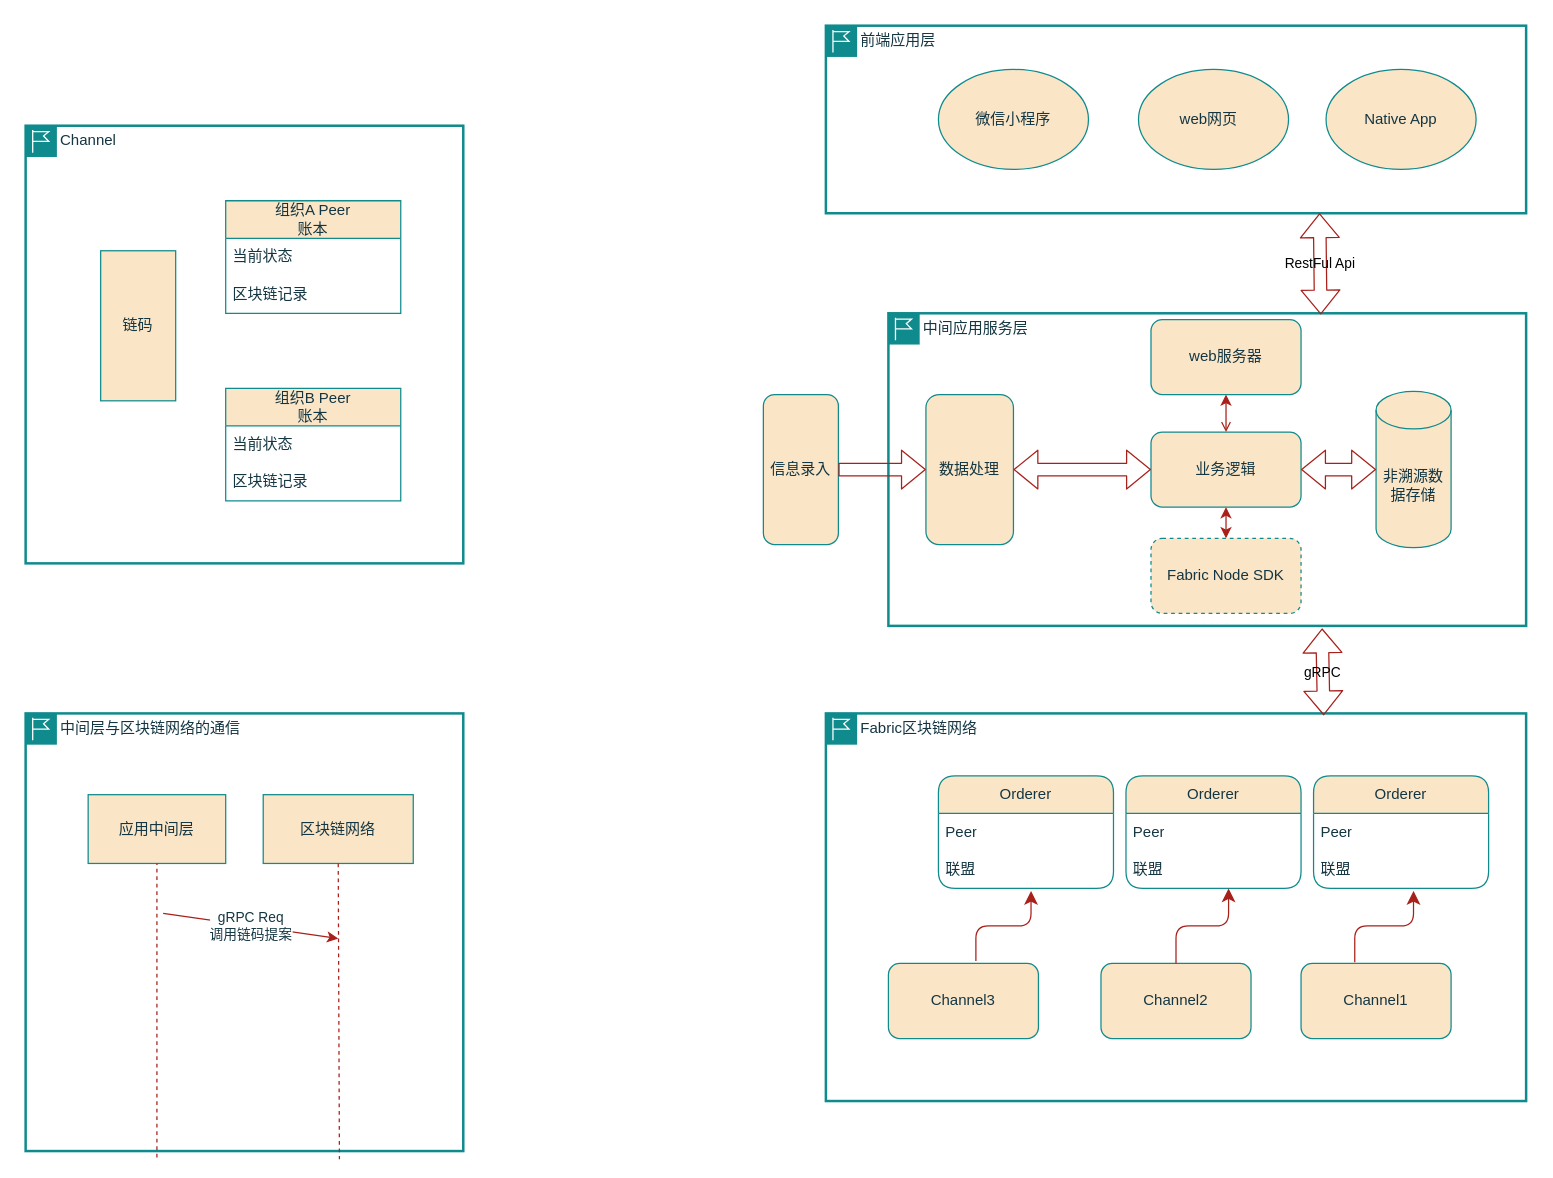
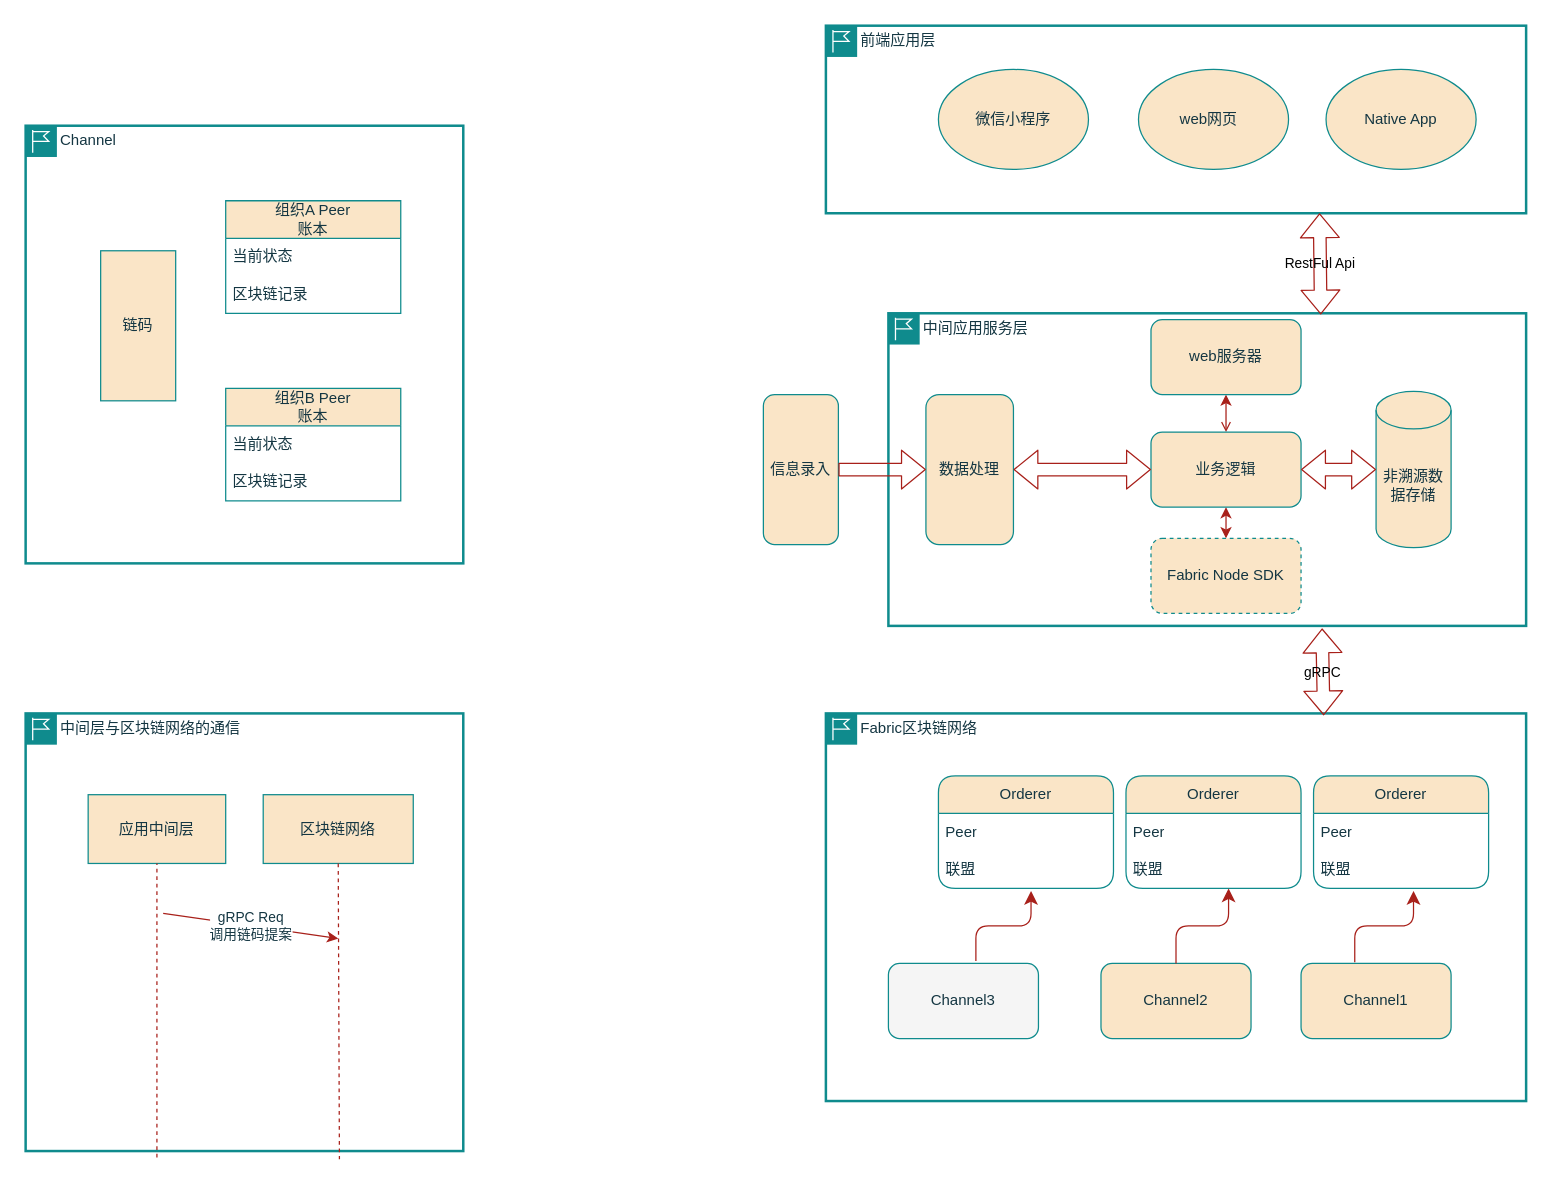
node "Channel3": fillcolor #fae5c7 -> #f5f5f5
